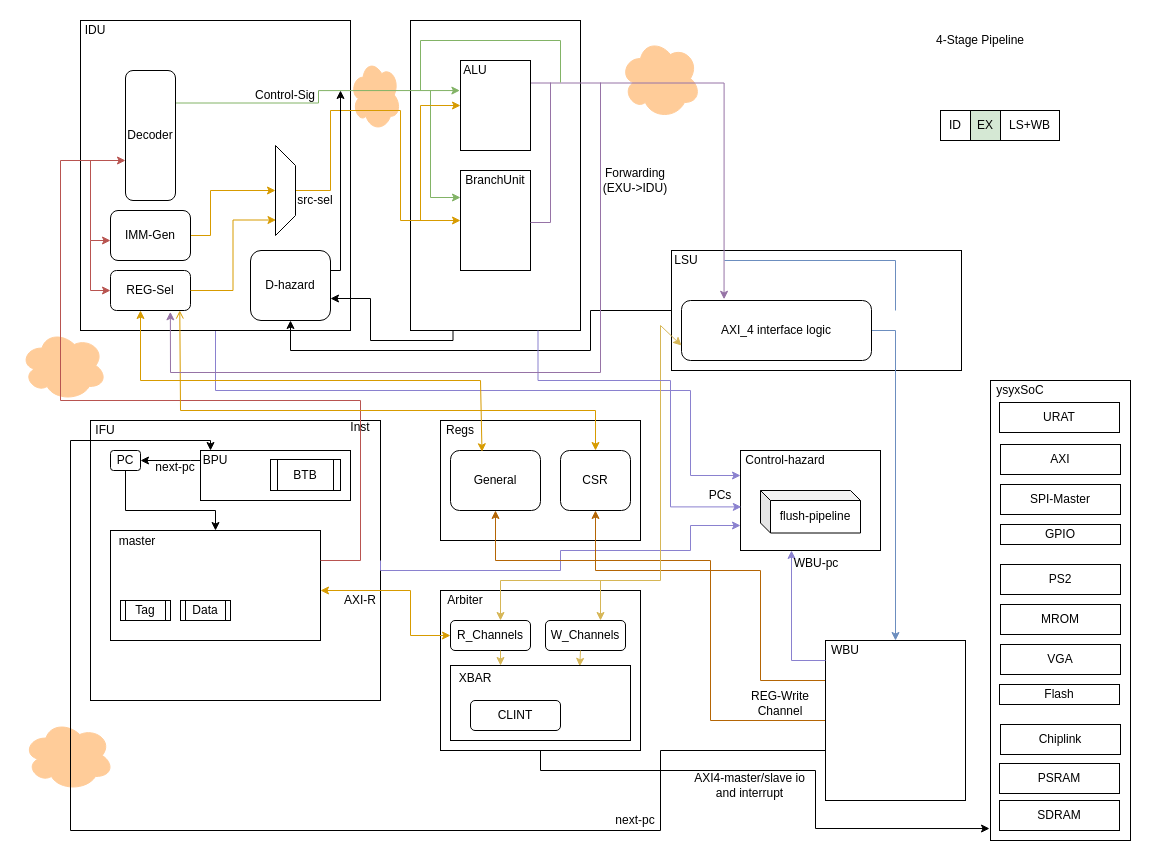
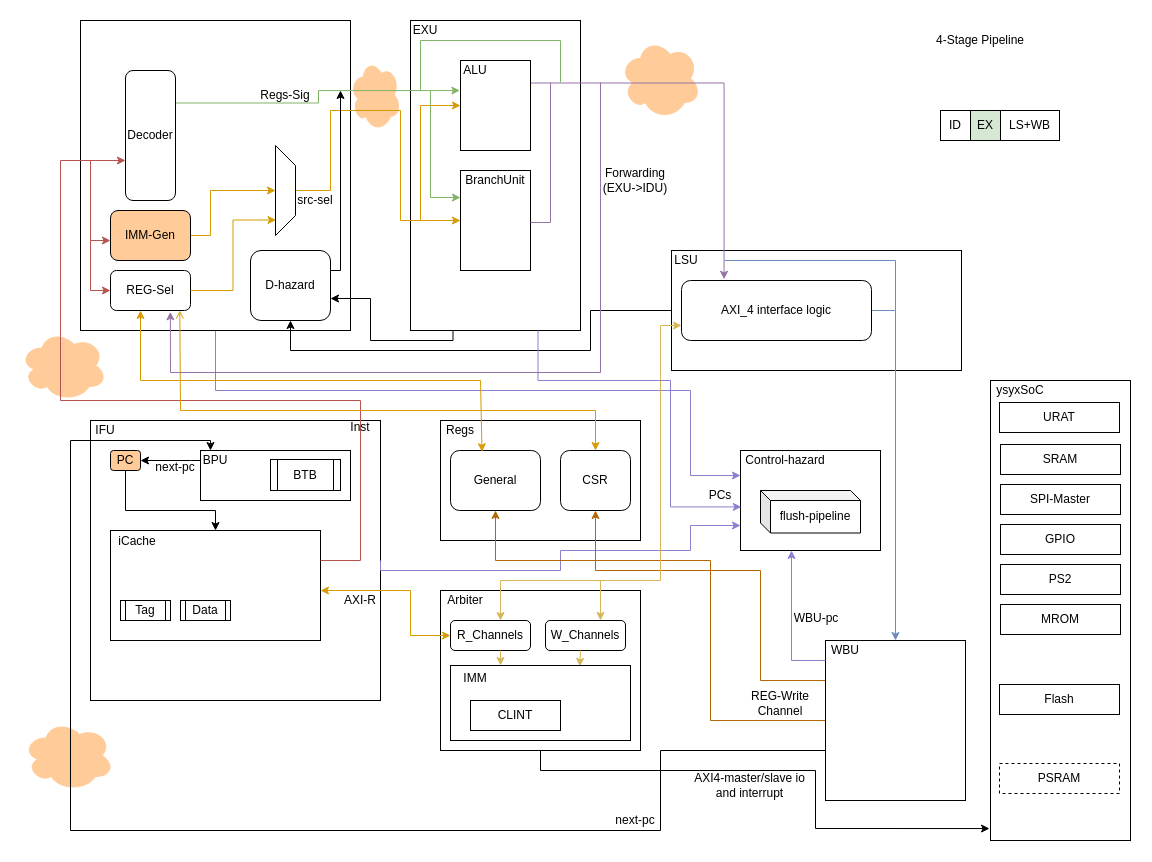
node "IDU": removed
node "EXU": added
node "Control-Sig": label "Control-Sig" -> "Regs-Sig"
node "IMM-Gen": fillcolor #ffffff -> #ffcc99
node "AXI_4 interface logic": moved (777, 331) -> (777, 311)
node "AXI": label "AXI" -> "SRAM"
node "PC": fillcolor #ffffff -> #ffcc99
node "GPIO": size 120x20 -> 120x30
node "master": label "master" -> "iCache"
node "WBU-pc": moved (817, 564) -> (817, 619)
node "VGA": removed
node "XBAR": label "XBAR" -> "IMM"
node "Flash": size 120x20 -> 120x30
node "CLINT": shape rounded rectangle -> rectangle
node "Chiplink": removed
node "PSRAM": style solid -> dashed
node "SDRAM": removed
